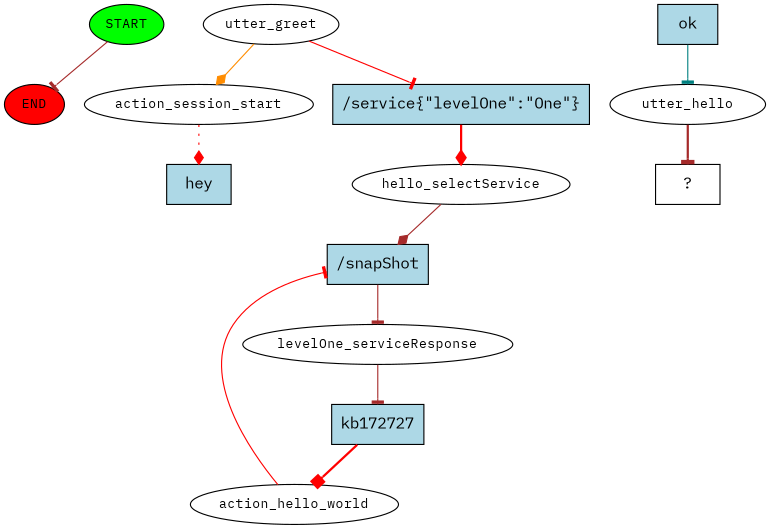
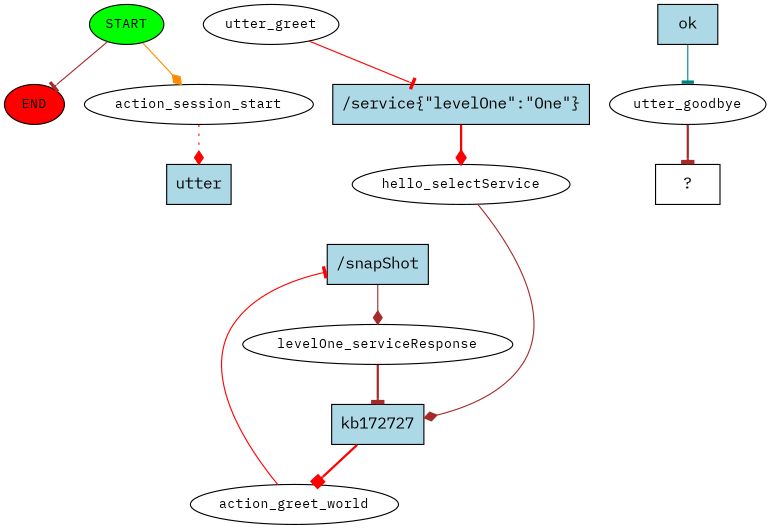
edge "utter_greet" -> "action_session_start": now "START" -> "action_session_start"
node "utter_hello": label "utter_hello" -> "utter_goodbye"
node "hey": label "hey" -> "utter"
edge "hello_selectService" -> "/snapShot": now "hello_selectService" -> "kb172727"
edge "/snapShot" -> "levelOne_serviceResponse": arrowhead tee -> diamond
edge "levelOne_serviceResponse" -> "kb172727": style solid -> bold
node "action_hello_world": label "action_hello_world" -> "action_greet_world"
